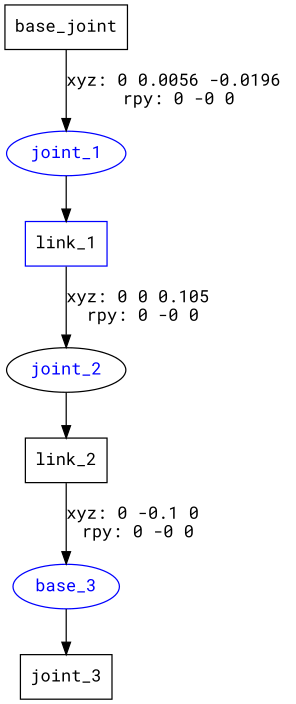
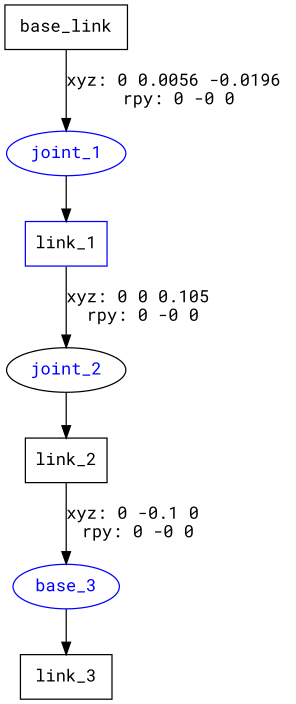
node "base_joint": label "base_joint" -> "base_link"
node "joint_3": label "joint_3" -> "link_3"
